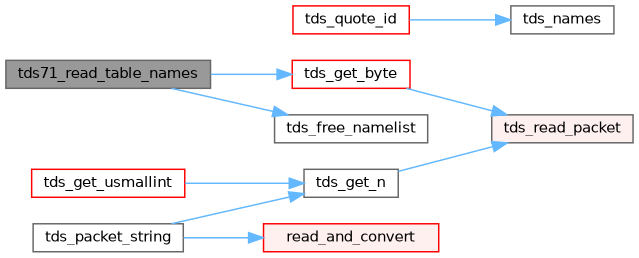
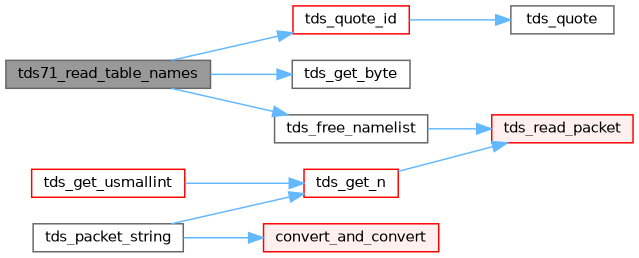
node "tds_names": label "tds_names" -> "tds_quote"
edge "tds71_read_table_names" -> "tds_quote_id": added
node "tds_get_byte": color red -> grey40
edge "tds_get_byte" -> "tds_read_packet": now "tds_free_namelist" -> "tds_read_packet"
node "tds_read_packet": color grey40 -> red
node "tds_get_n": color grey40 -> red
node "read_and_convert": label "read_and_convert" -> "convert_and_convert"
